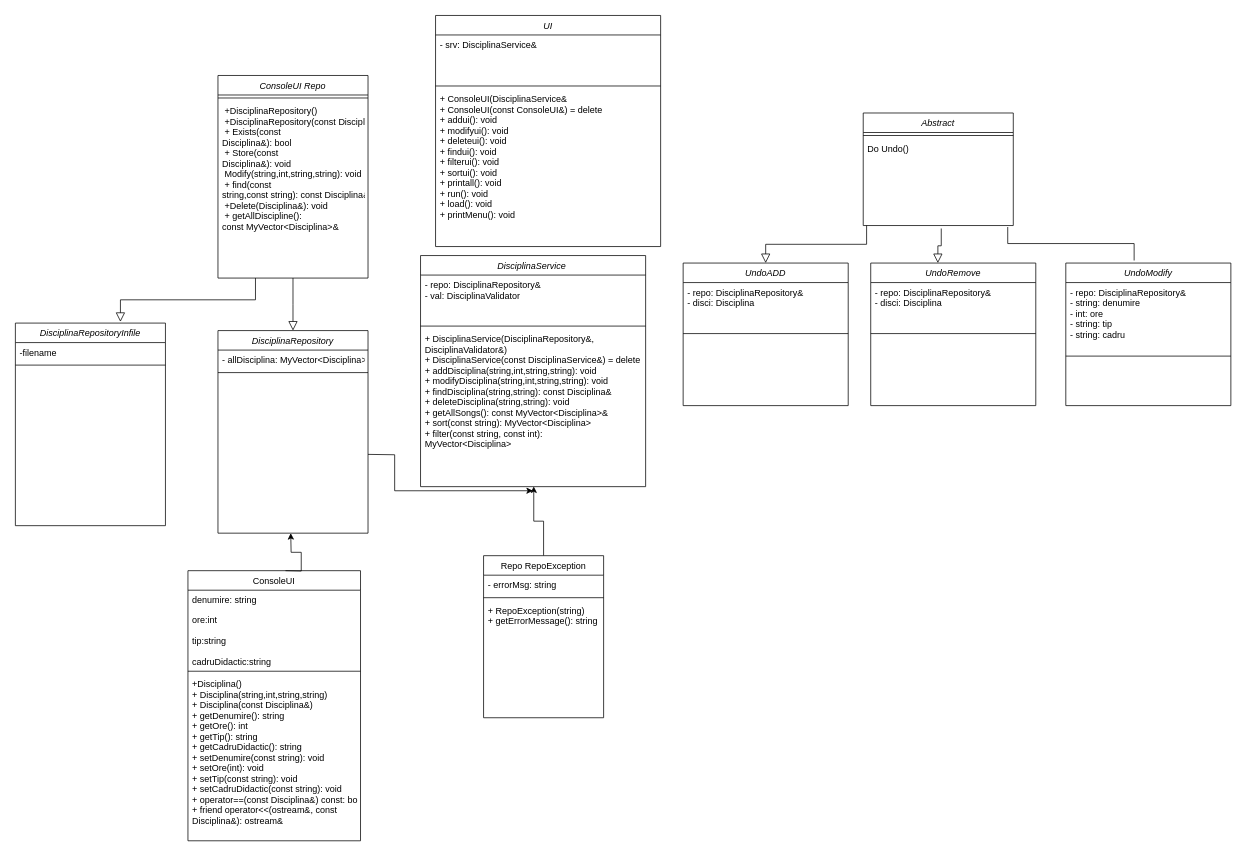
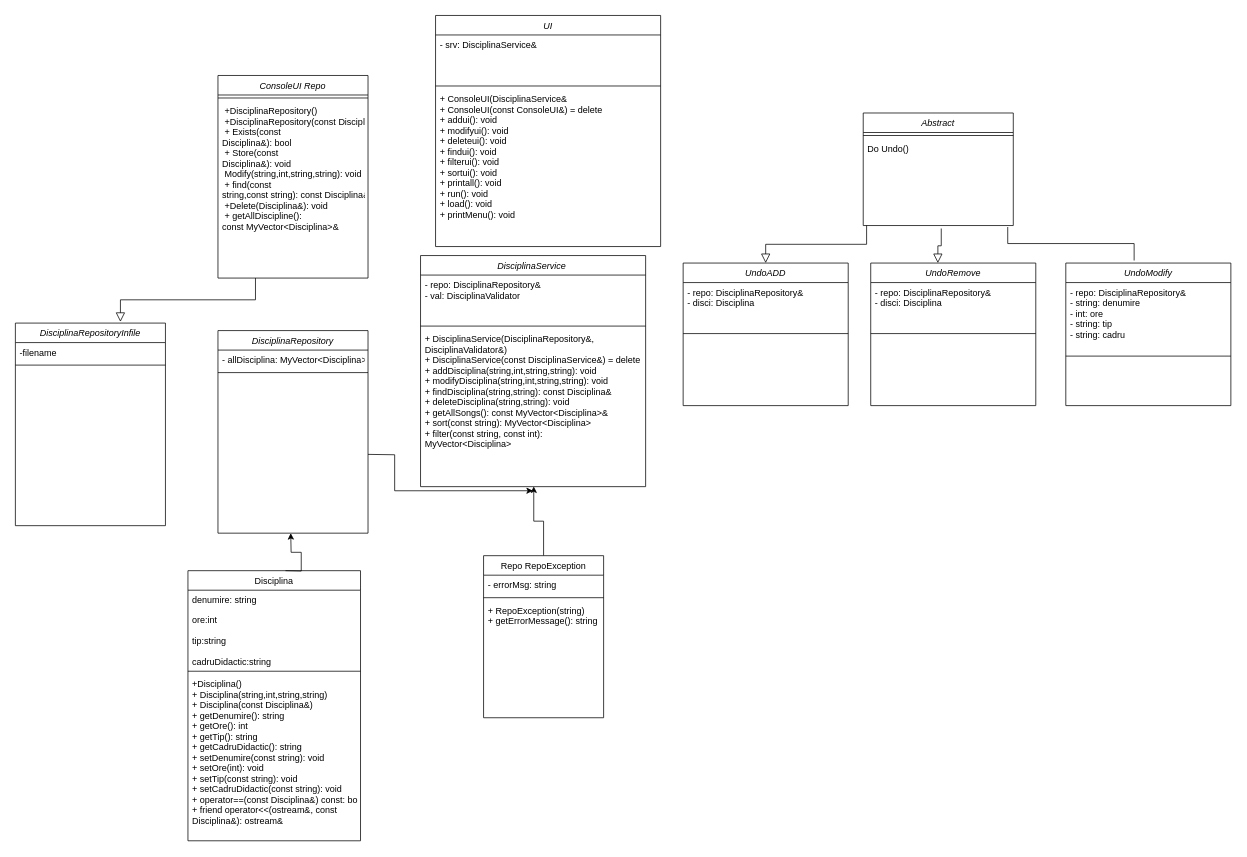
edge "ConsoleUI Repo" -> "DisciplinaRepository": removed
node "ConsoleUI": label "ConsoleUI" -> "Disciplina"
